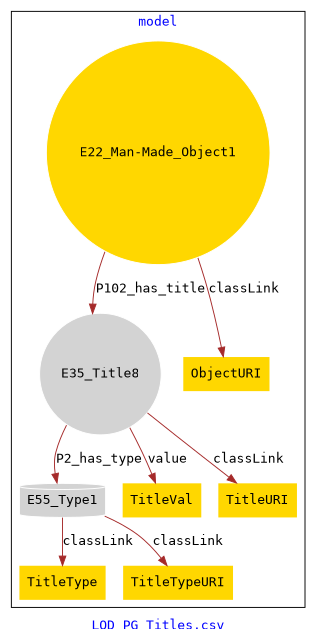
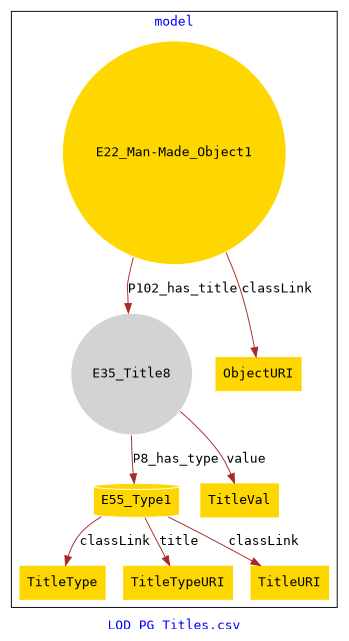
edge "E35_Title8" -> "TitleURI": now "E55_Type1" -> "TitleURI"
edge "E35_Title8" -> "E55_Type1": label "P2_has_type" -> "P8_has_type"
node "E55_Type1": fillcolor lightgray -> gold
edge "E55_Type1" -> "TitleTypeURI": label "classLink" -> "title"
